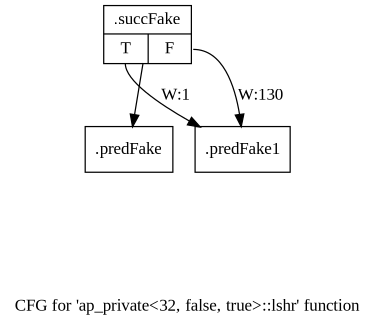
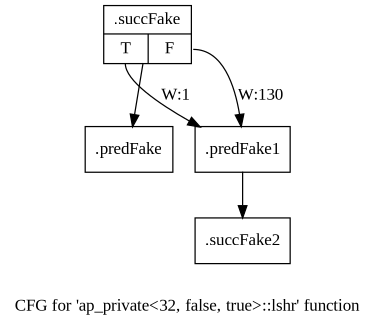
node ".succFake2": added
